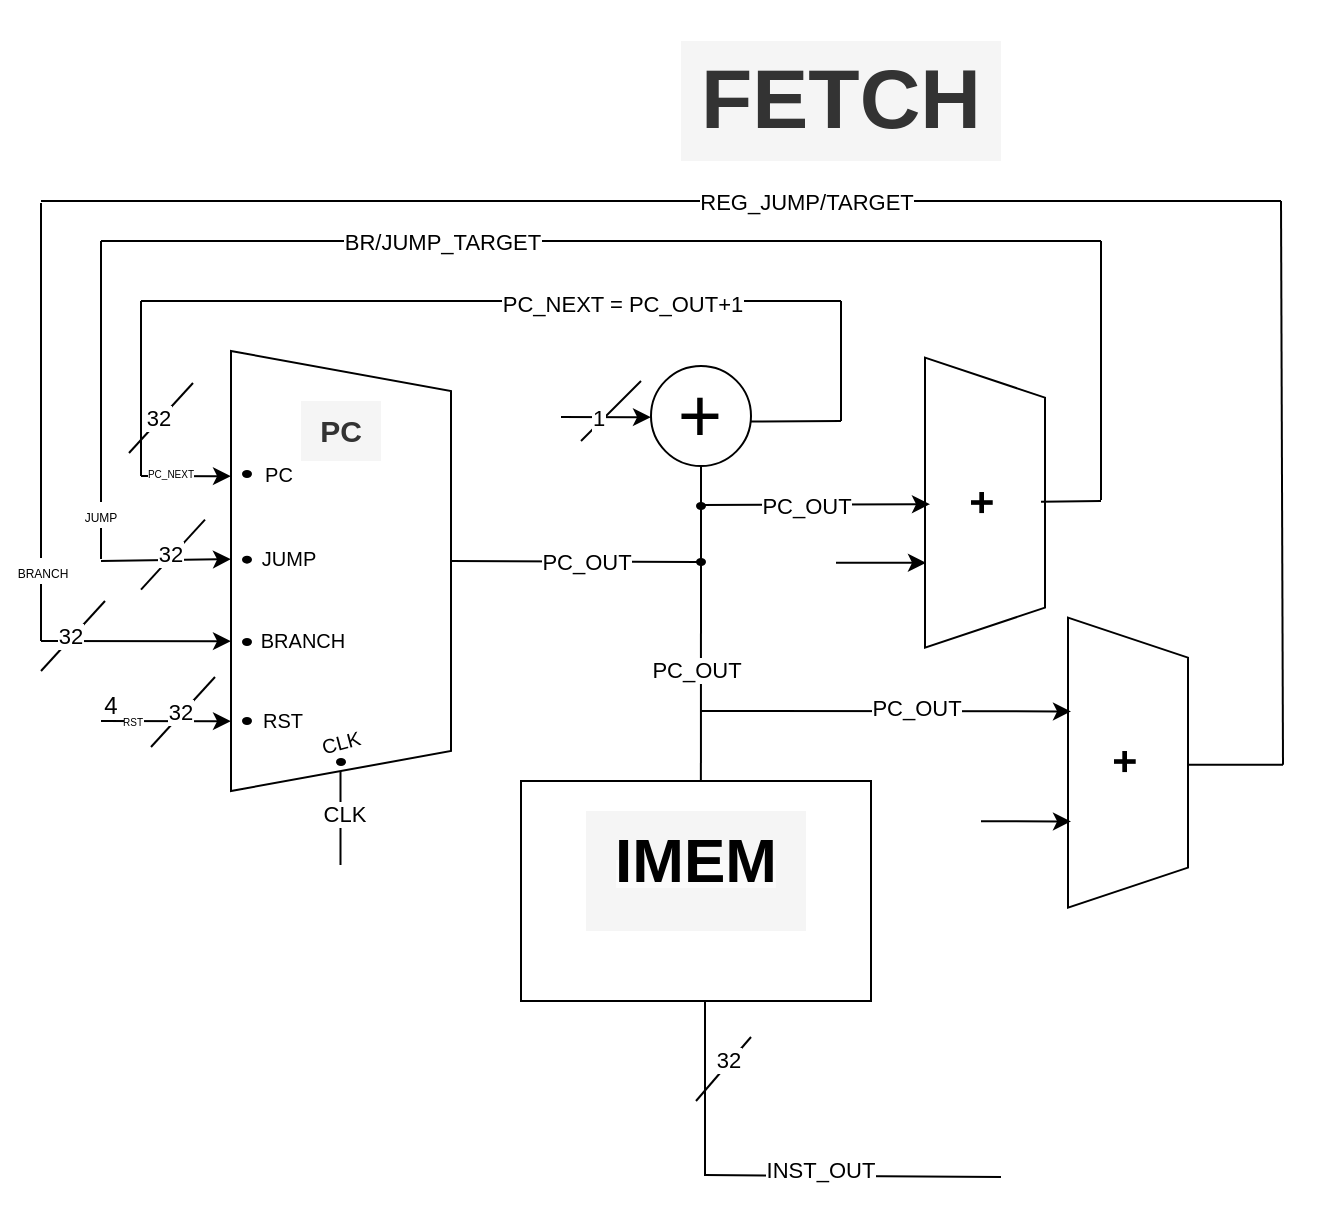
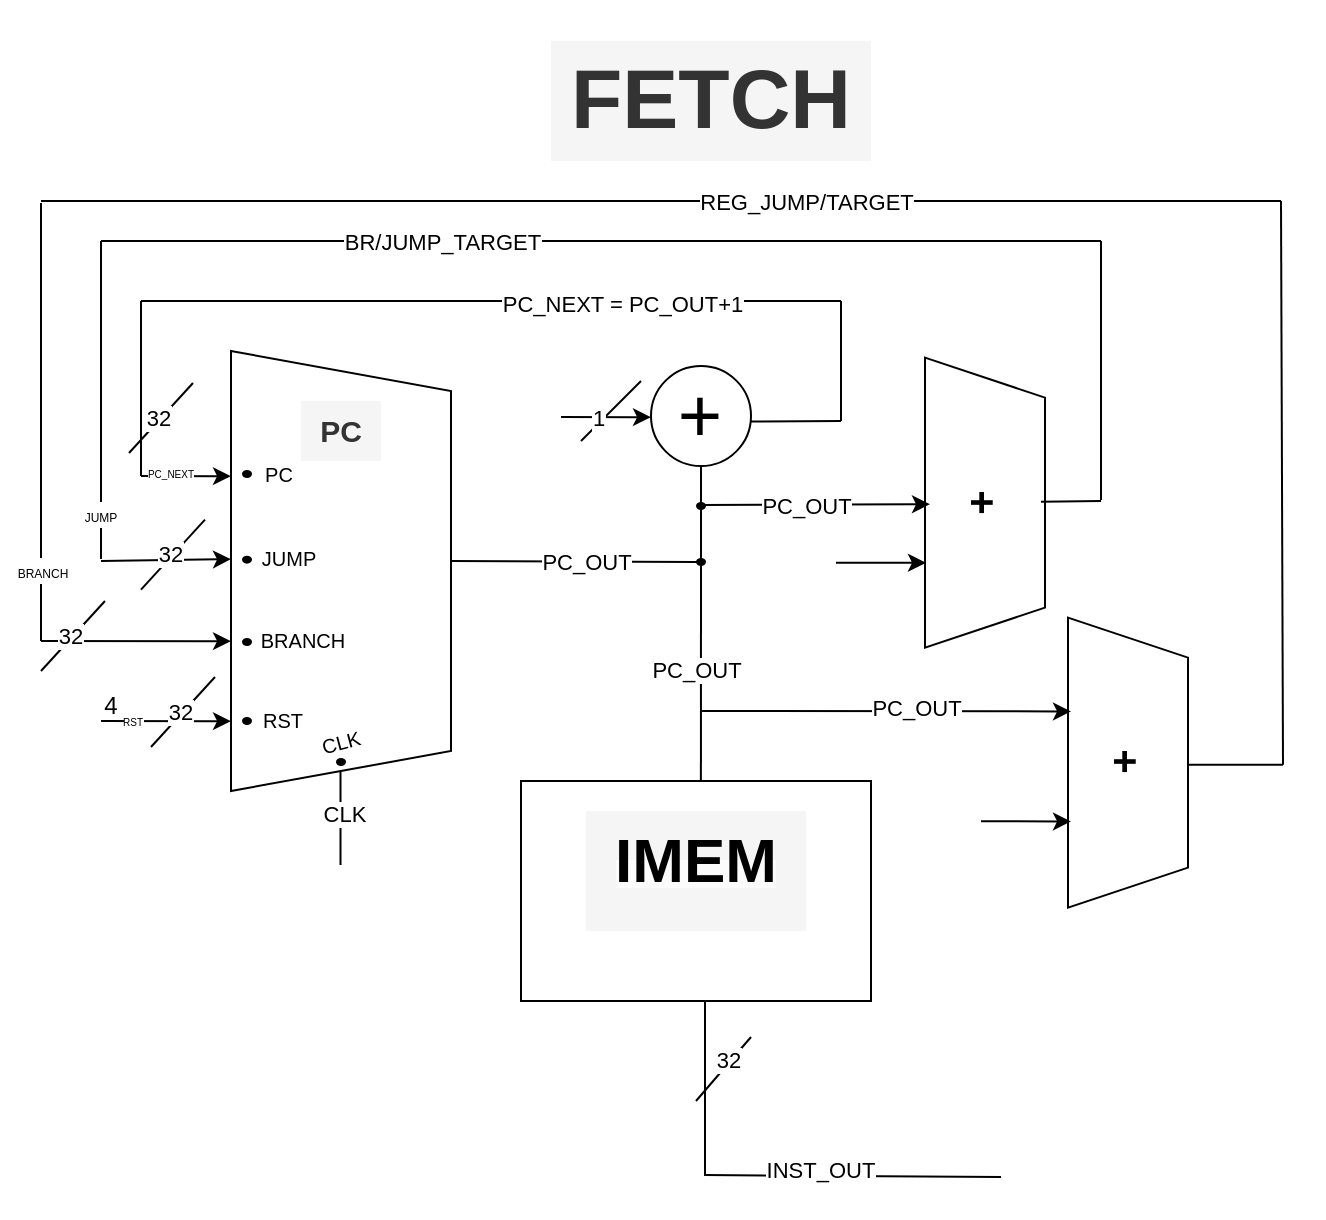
node "FETCH": moved (841, 101) -> (711, 101)
